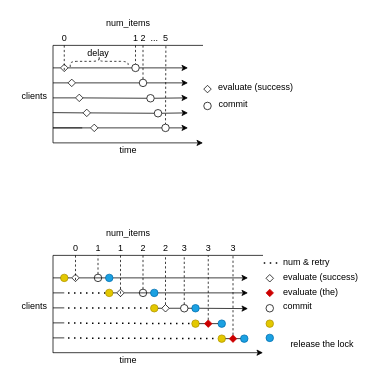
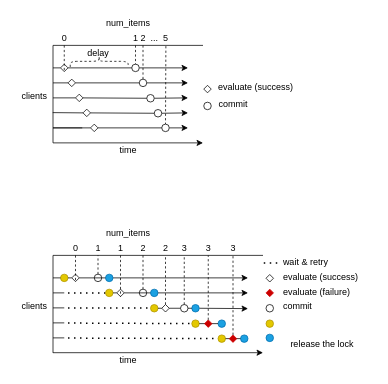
node "num & retry": label "num & retry" -> "wait & retry"
node "evaluate (the)": label "evaluate (the)" -> "evaluate (failure)"
